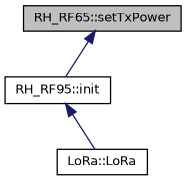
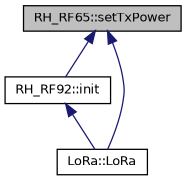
node "RH_RF95::init": label "RH_RF95::init" -> "RH_RF92::init"
edge "LoRa::LoRa" -> "RH_RF65::setTxPower": added
